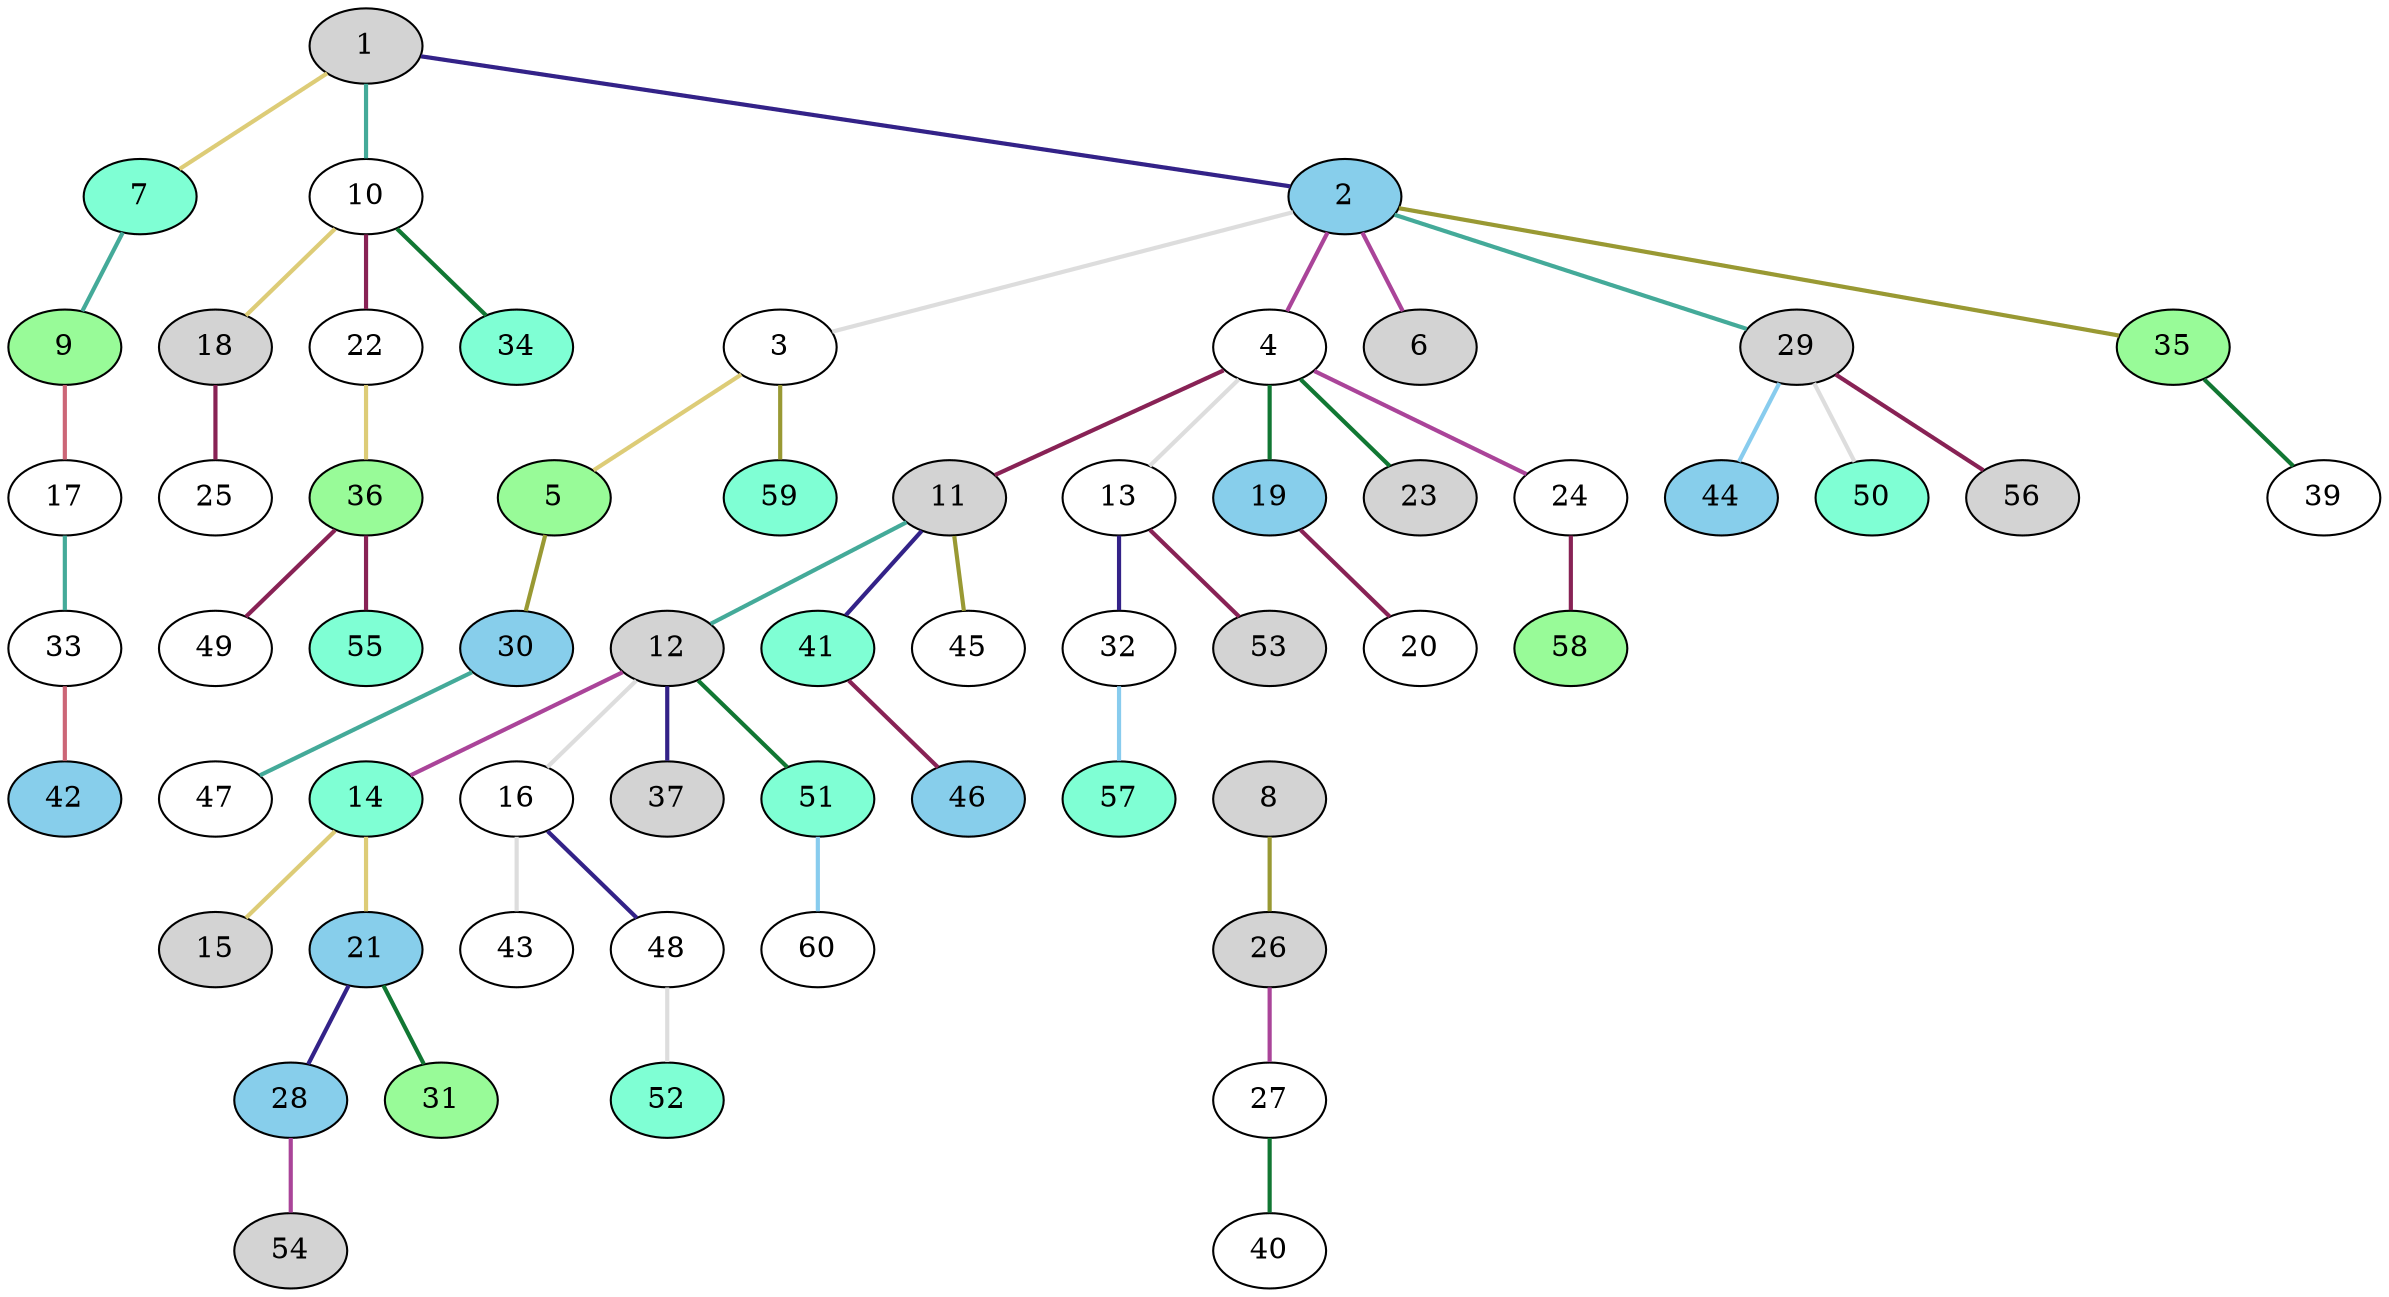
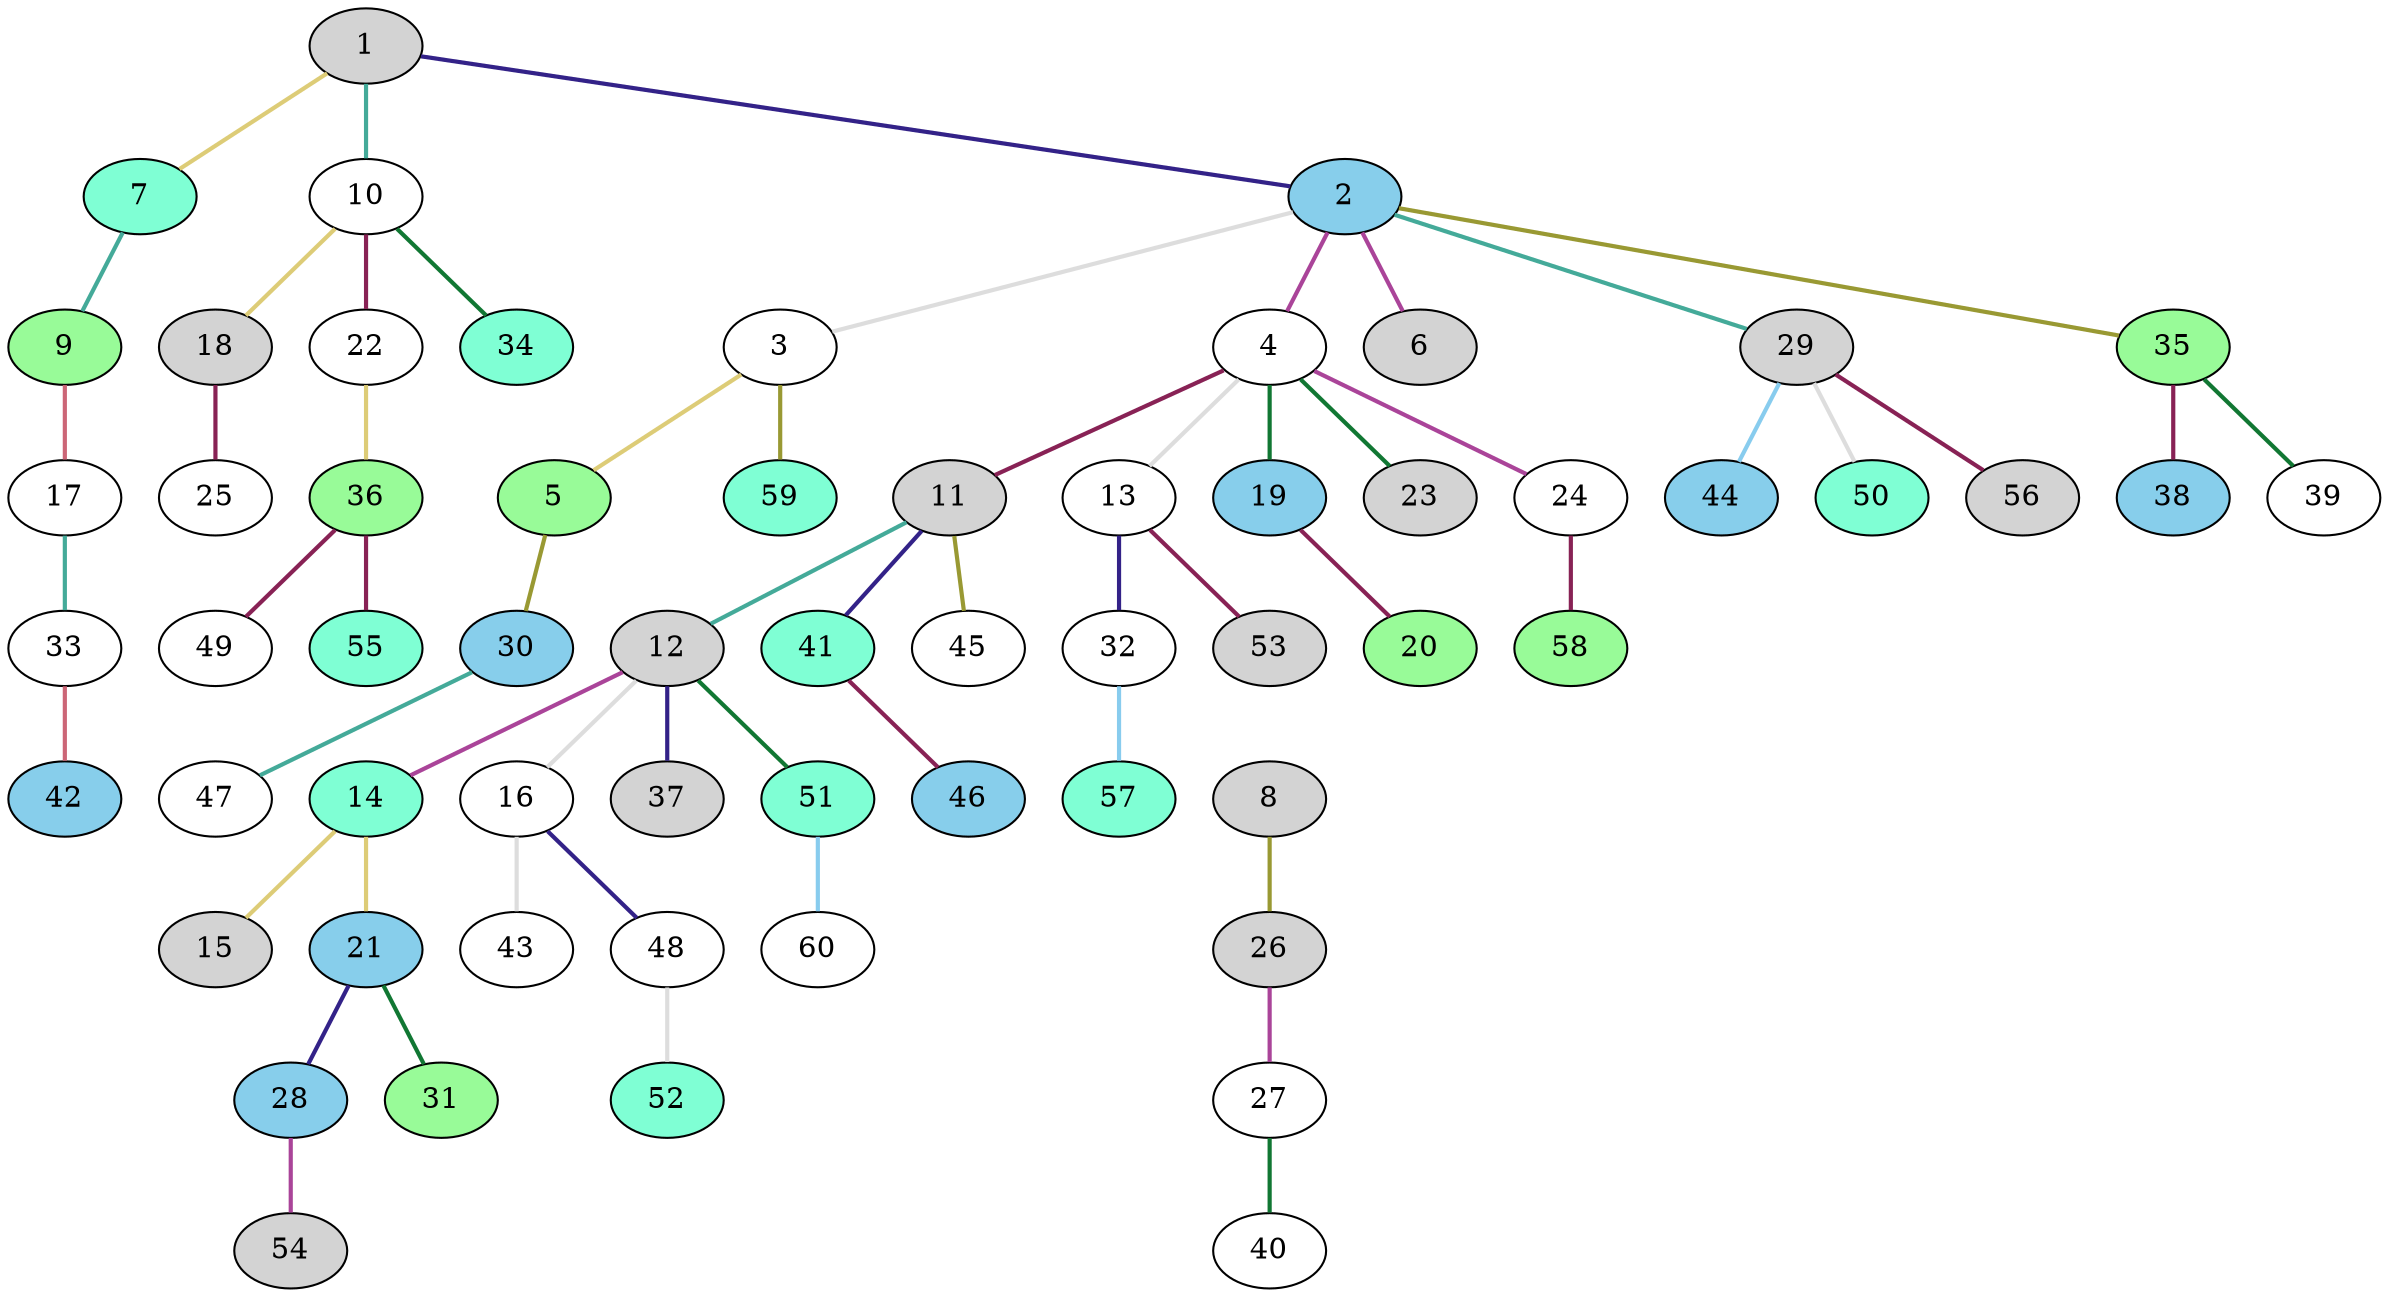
node "38": added
node "20": fillcolor white -> palegreen
